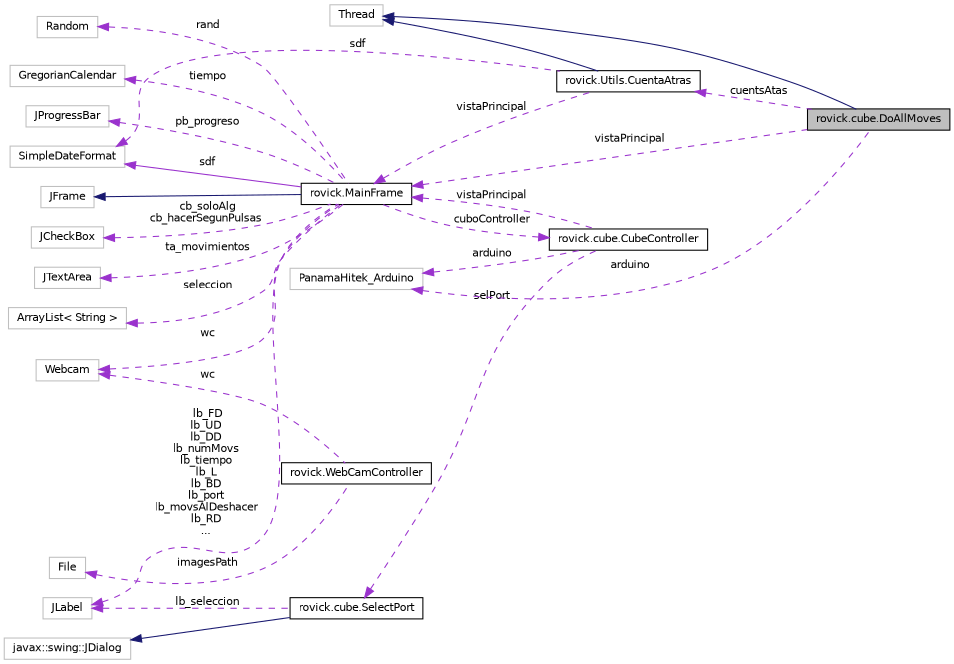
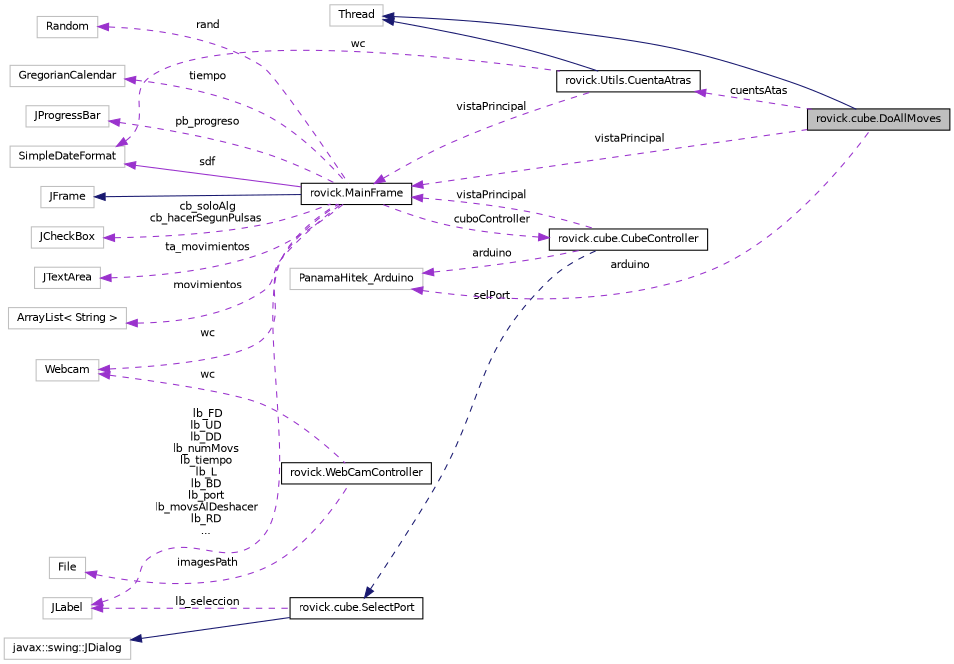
edge "rovick.Utils.CuentaAtras" -> "SimpleDateFormat": label " sdf" -> " wc"
edge "rovick.MainFrame" -> "ArrayList< String >": label " seleccion" -> " movimientos"
edge "rovick.cube.CubeController" -> "rovick.cube.SelectPort": color darkorchid3 -> midnightblue
